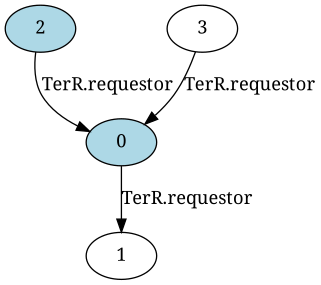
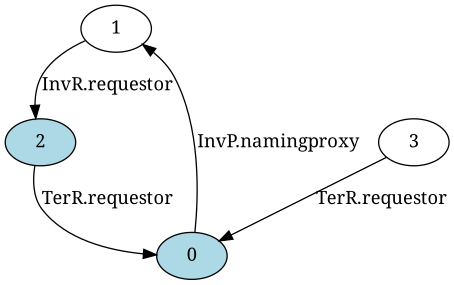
edge "1" -> "2": added, label "InvR.requestor"
edge "0" -> "1": label "TerR.requestor" -> "InvP.namingproxy"
